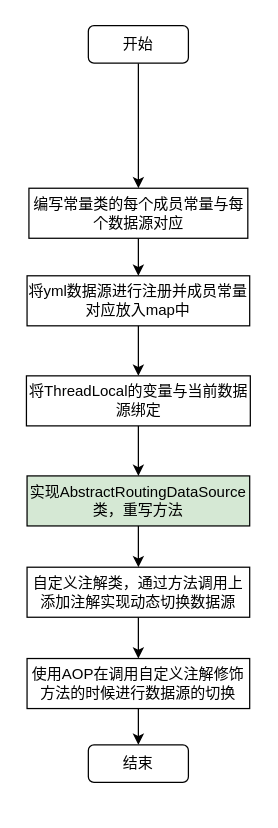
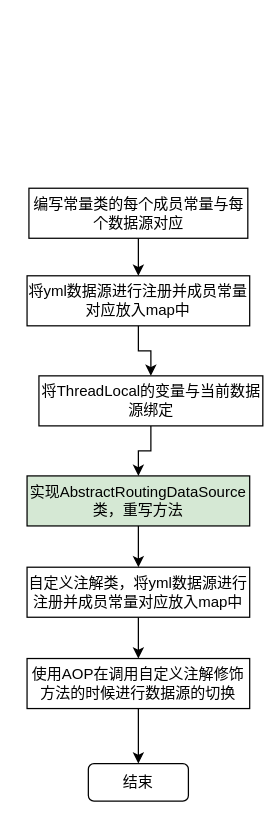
node "开始": removed
edge "开始" -> "编写常量类的每个成员常量与每个数据源对应": removed
node "将ThreadLocal的变量与当前数据源绑定": moved (138, 401) -> (151, 401)
node "自定义注解类，通过方法调用上添加注解实现动态切换数据源": label "自定义注解类，通过方法调用上添加注解实现动态切换数据源" -> "自定义注解类，将yml数据源进行注册并成员常量对应放入map中"
node "结束": moved (138, 763) -> (138, 782)
